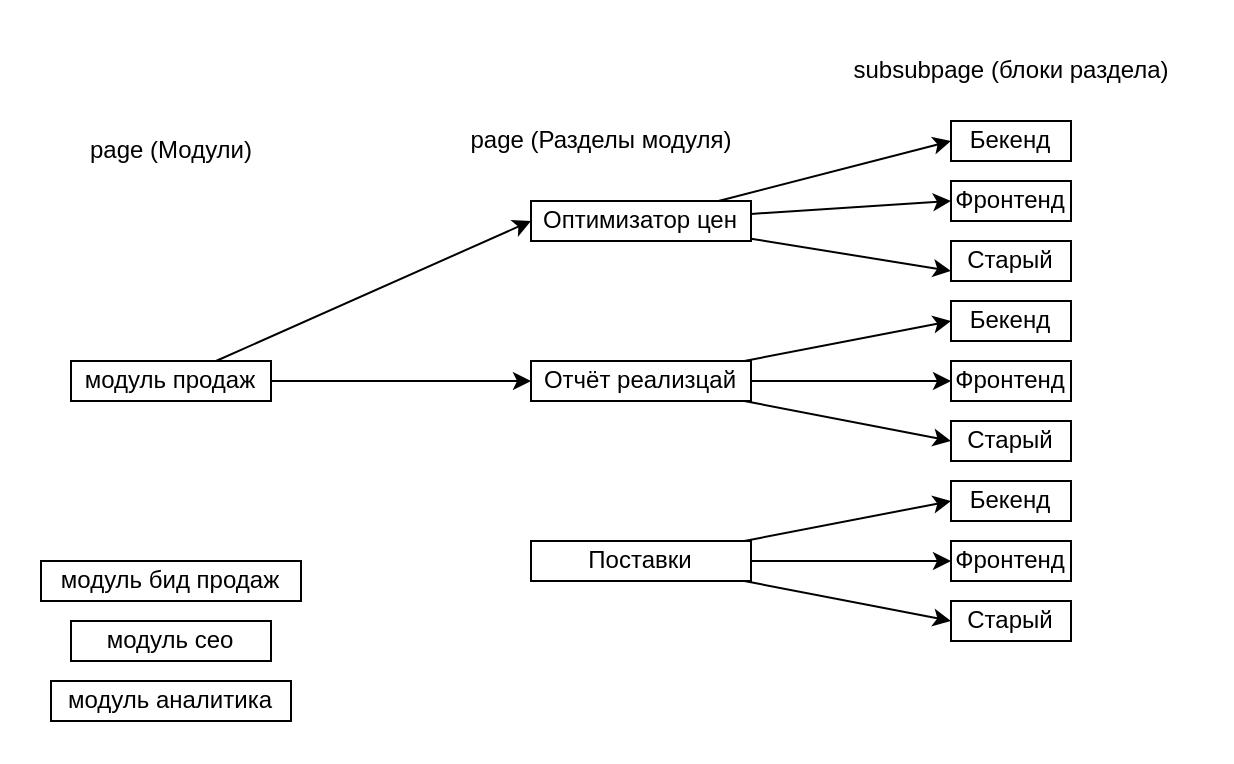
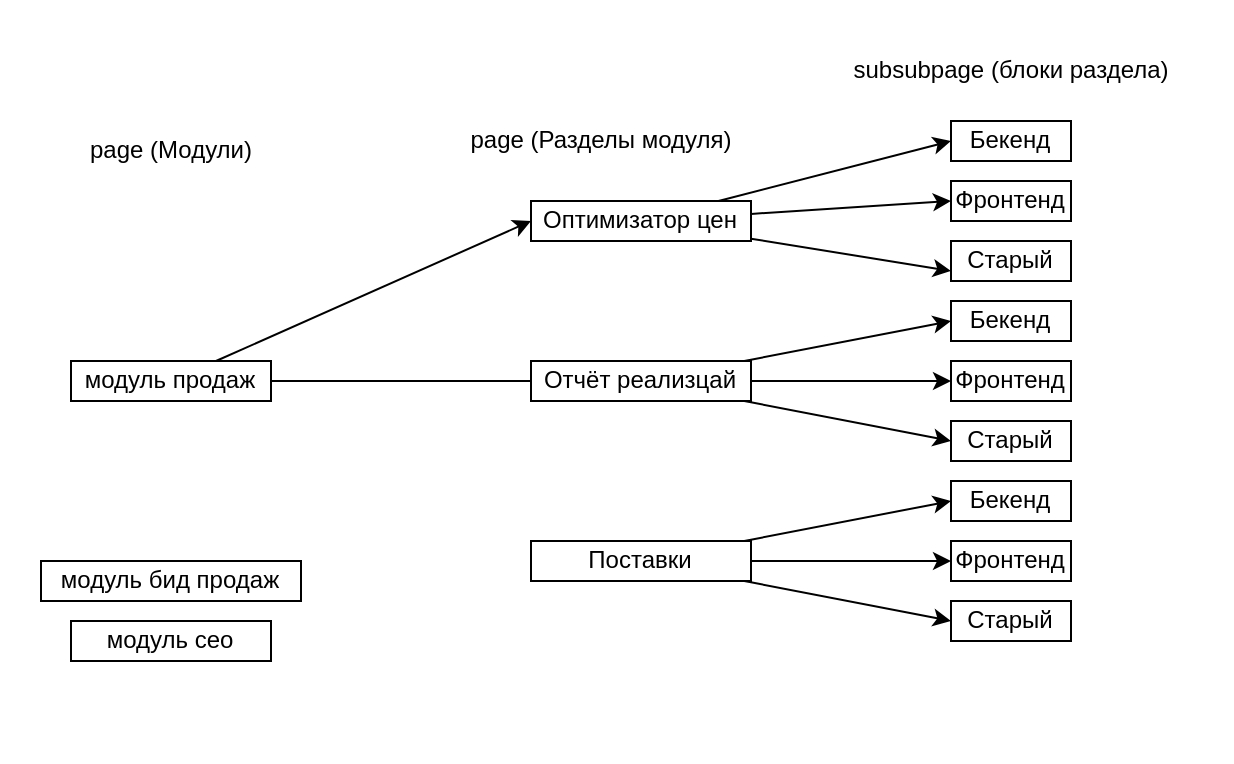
edge "модуль продаж" -> "Отчёт реализцай": arrowhead classic -> none
node "модуль аналитика": removed
